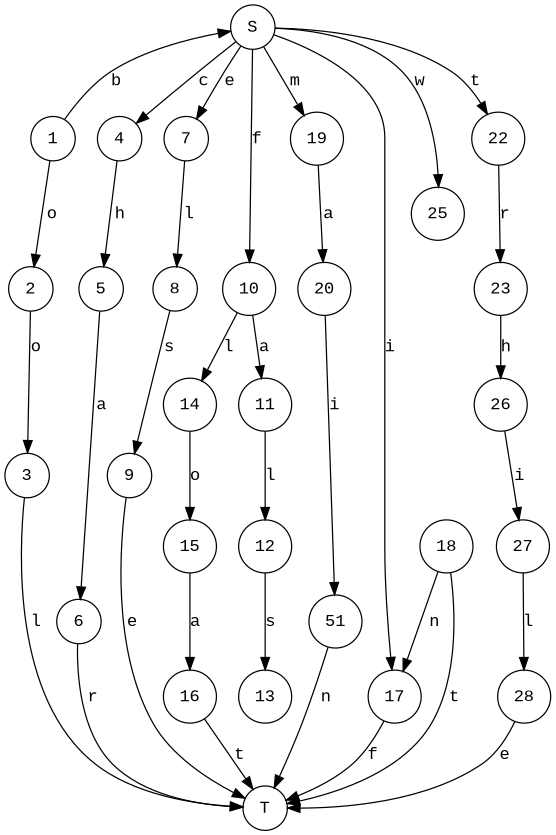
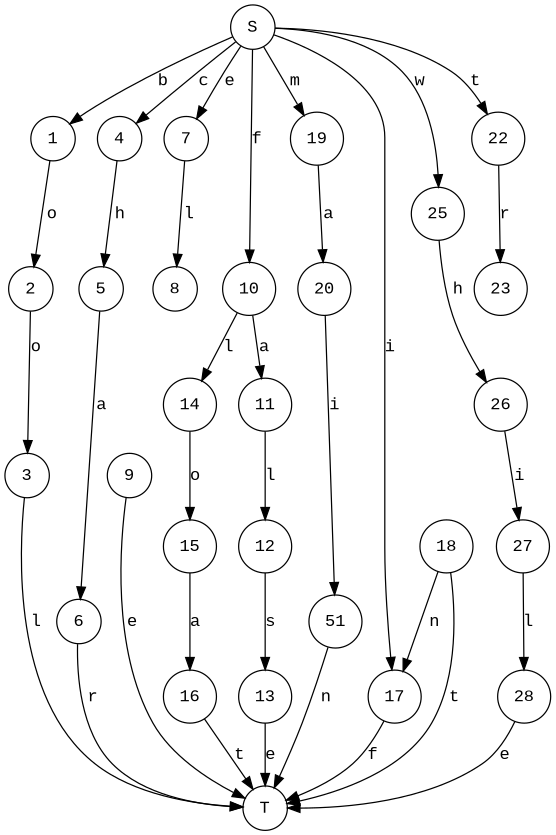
edge "1" -> "S": reversed
edge "23" -> "26": now "25" -> "26"
edge "8" -> "9": removed, label "s"
edge "13" -> "T": added, label "e"
